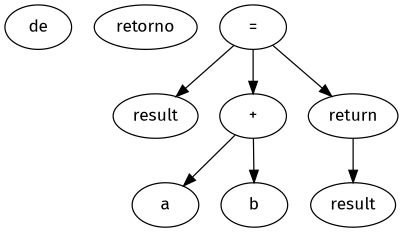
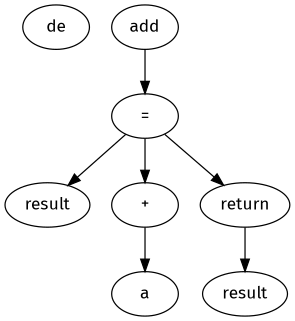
node "add": added
node "retorno": removed
node "b": removed
